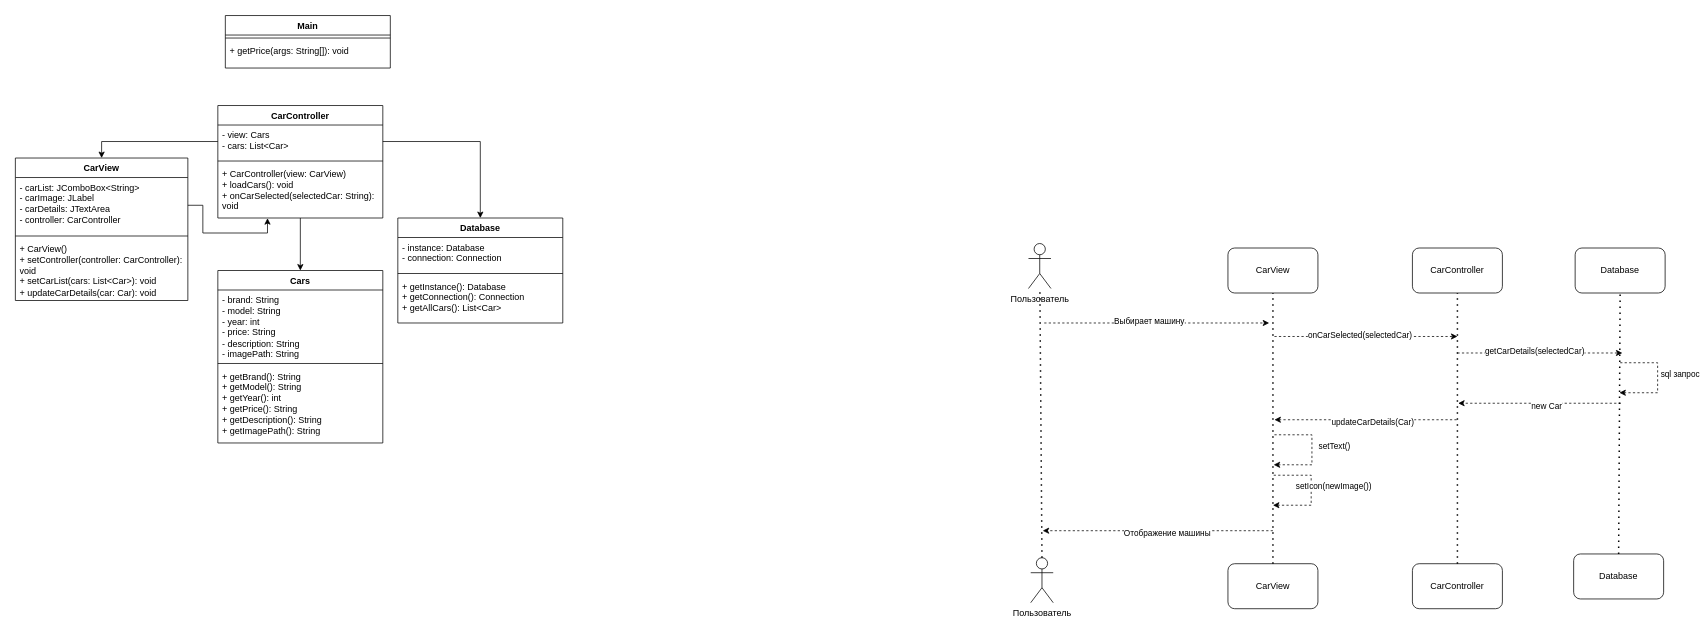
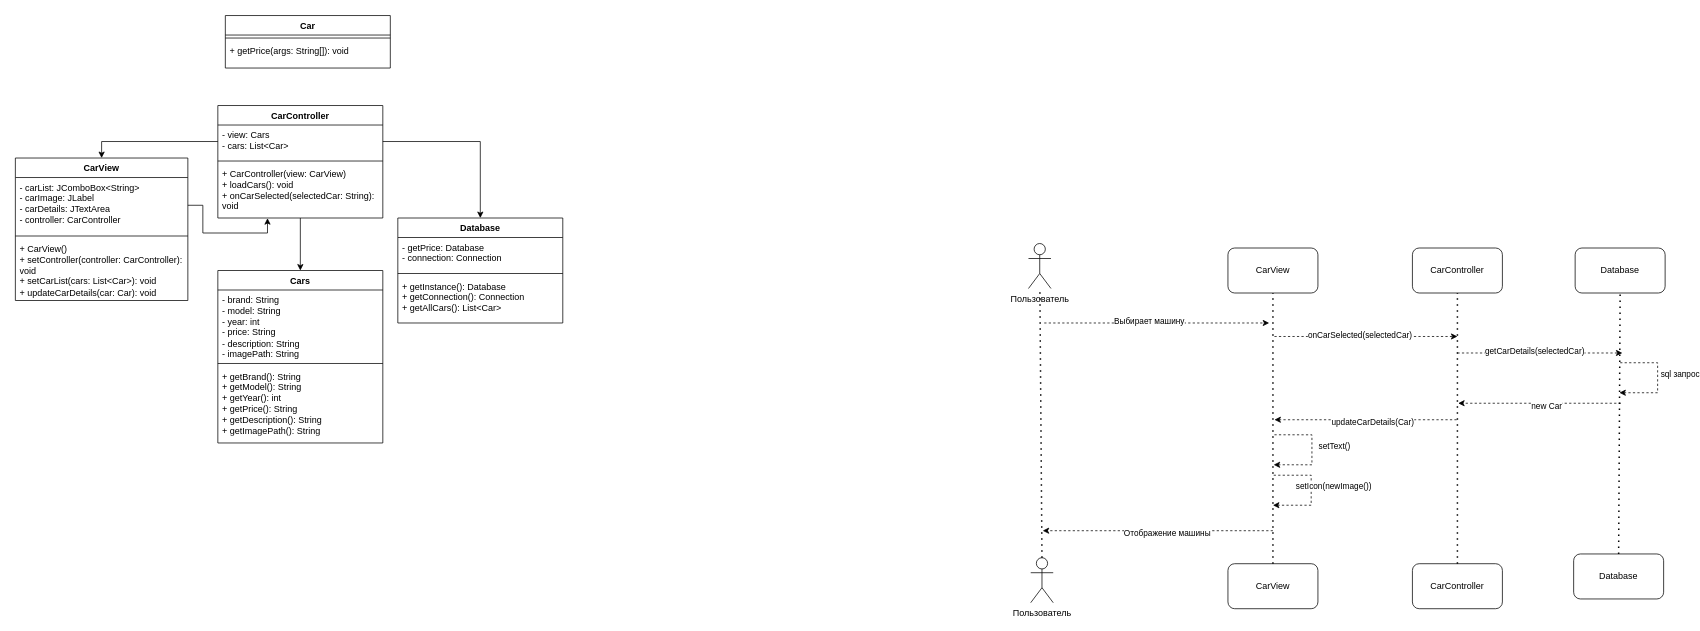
node "Main": label "Main" -> "Car"
node "- instance: Database - connection: Connection": label "- instance: Database - connection: Connection" -> "- getPrice: Database - connection: Connection"
